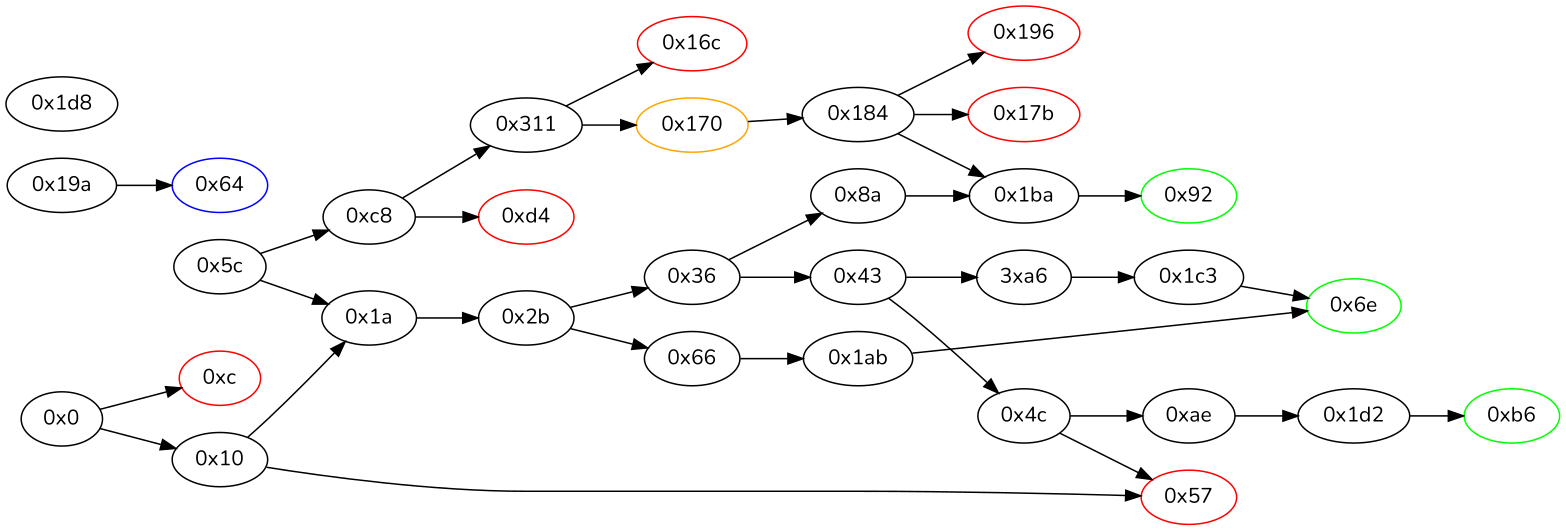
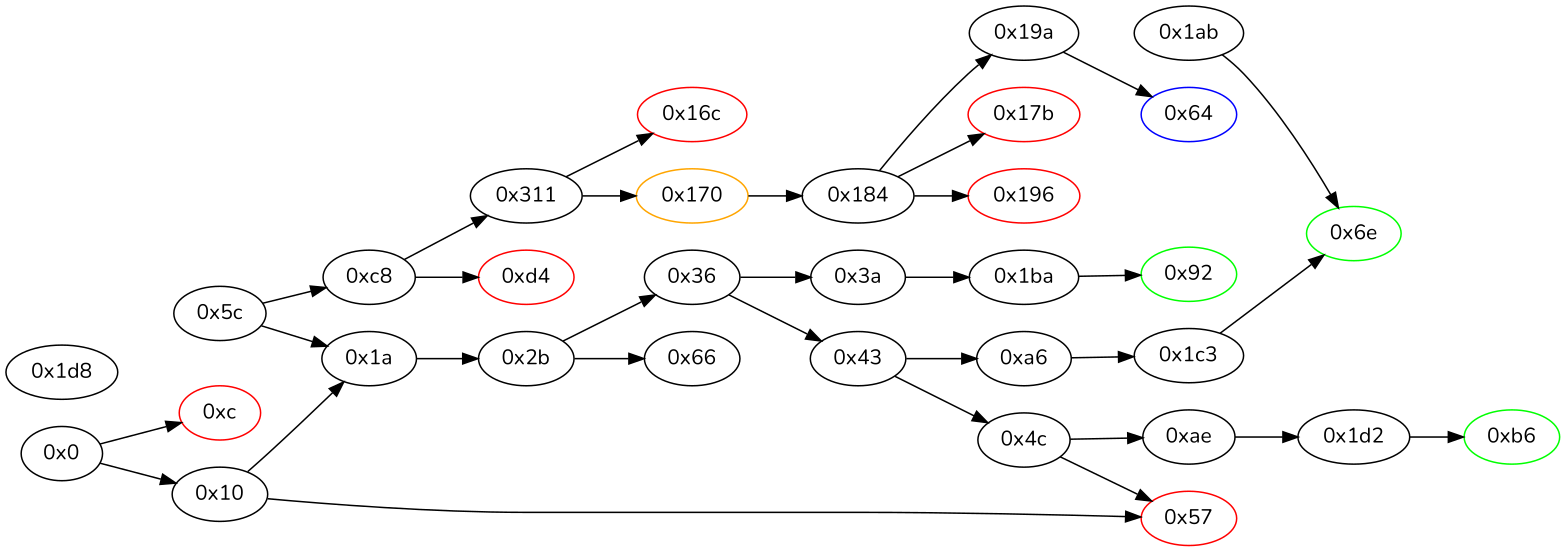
edge "0x184" -> "0x1ba": now "0x184" -> "0x19a"
node "0x8a": label "0x8a" -> "0x3a"
node "3xa6": label "3xa6" -> "0xa6"
edge "0x66" -> "0x1ab": removed
